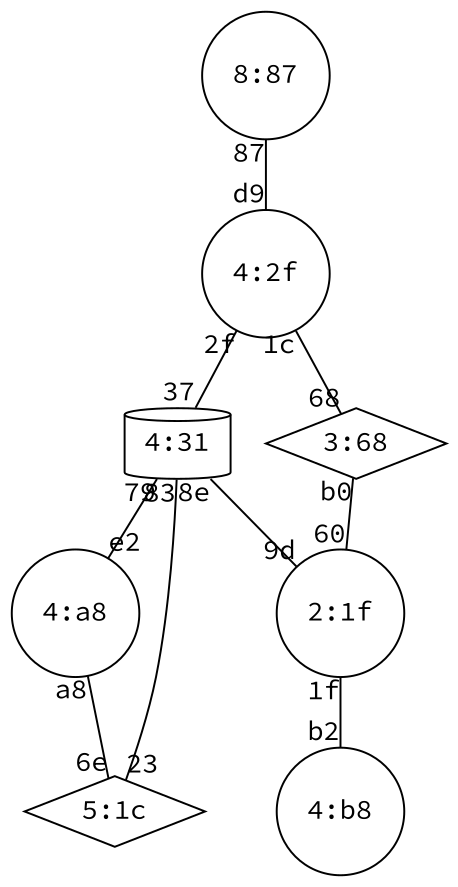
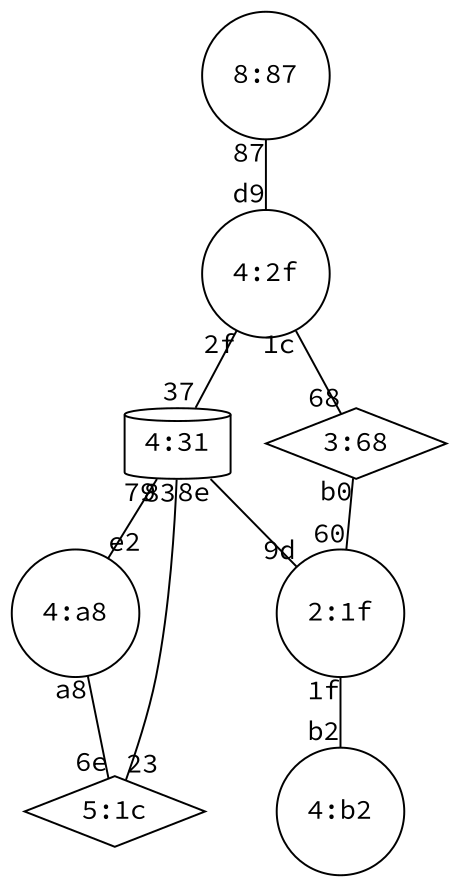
node "4:b8": label "4:b8" -> "4:b2"
